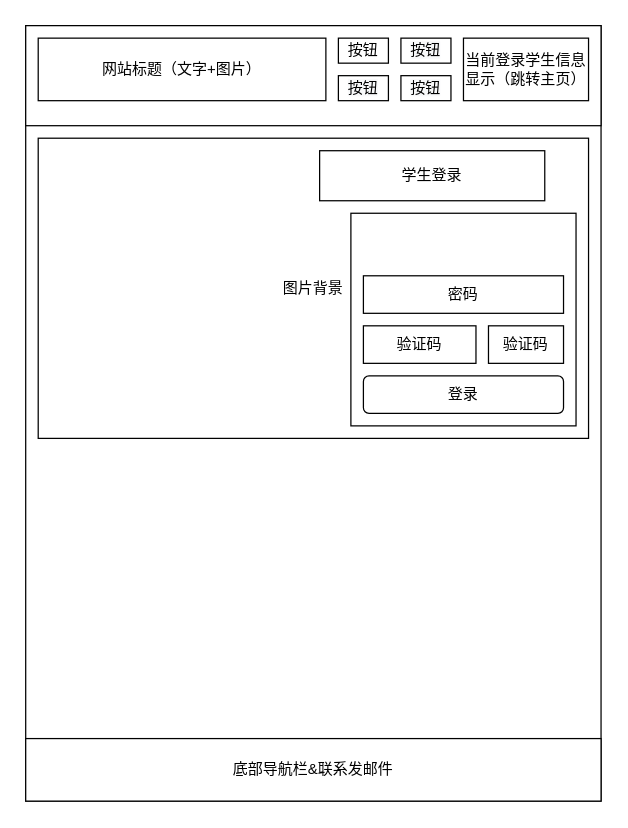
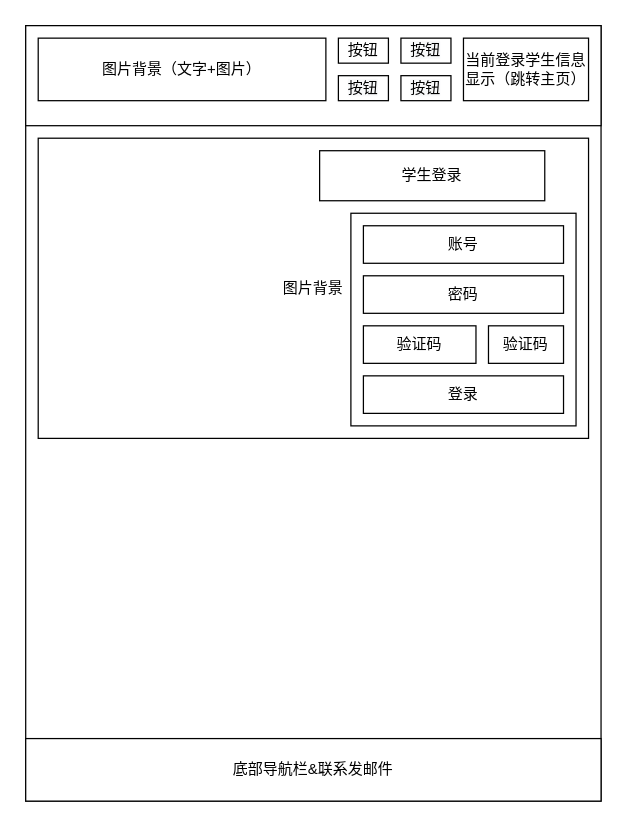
node "网站标题（文字+图片）": label "网站标题（文字+图片）" -> "图片背景（文字+图片）"
node "账号": added
node "登录": shape rounded rectangle -> rectangle
